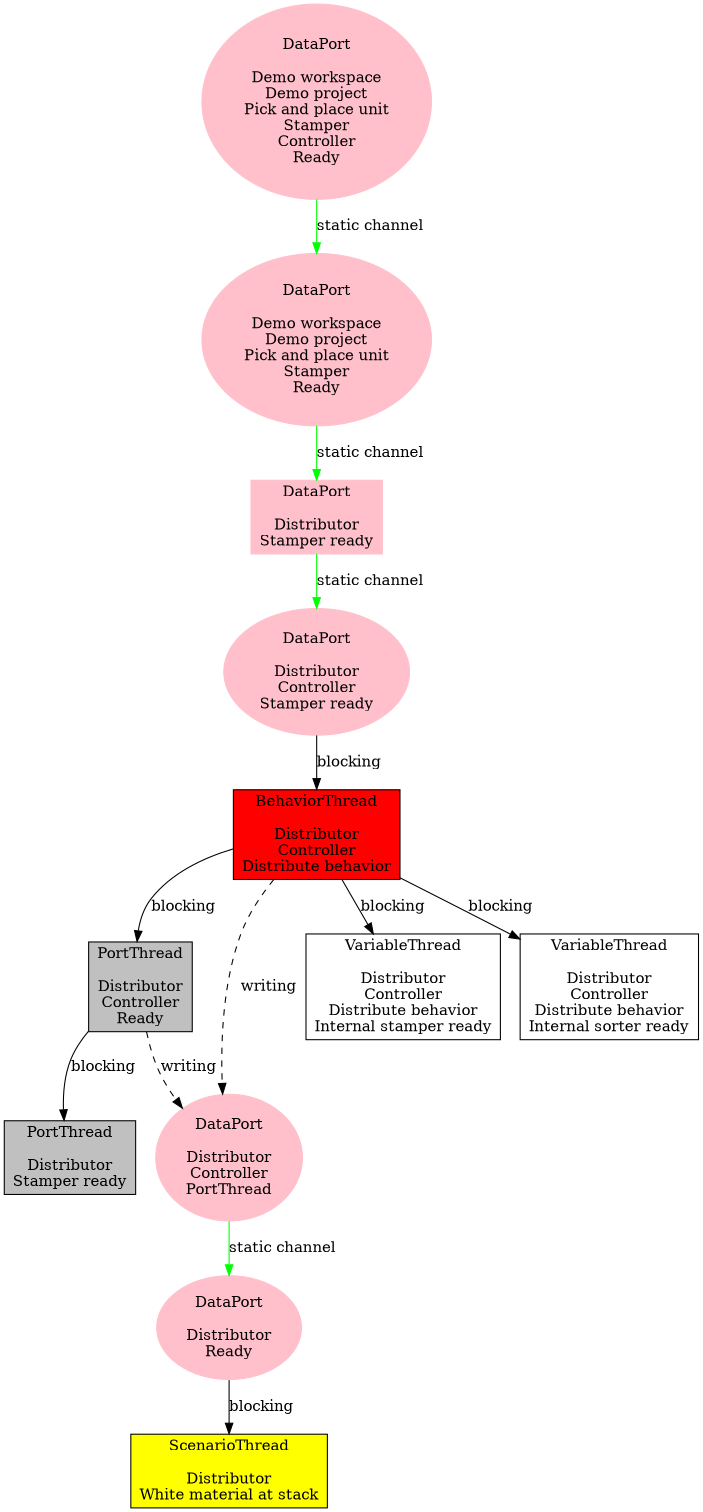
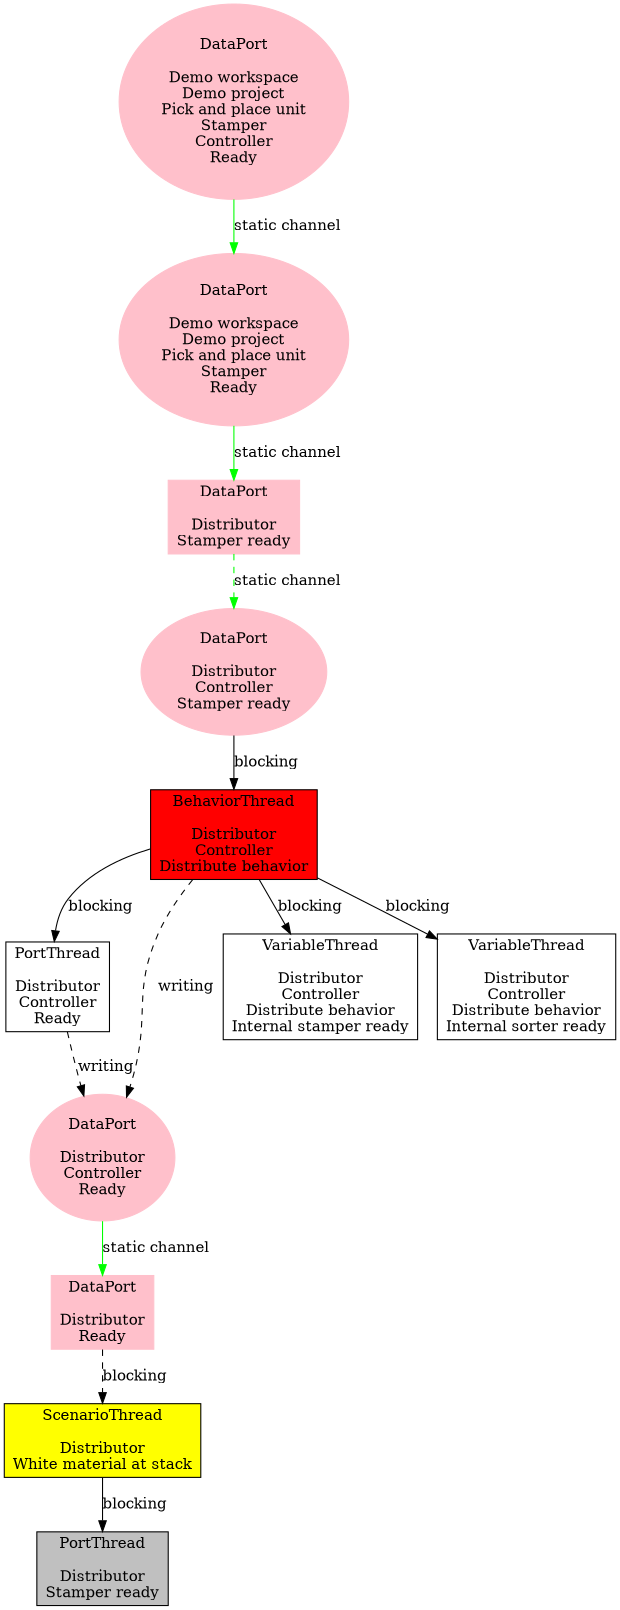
edge "DataPort Distributor Stamper ready" -> "DataPort Distributor Controller Stamper ready": style solid -> dashed
node "PortThread Distributor Controller Ready": fillcolor gray -> white
edge "PortThread Distributor Controller Ready" -> "PortThread Distributor Stamper ready": now "ScenarioThread Distributor White material at stack" -> "PortThread Distributor Stamper ready"
node "DataPort Distributor Controller PortThread": label "DataPort Distributor Controller PortThread" -> "DataPort Distributor Controller Ready"
node "DataPort Distributor Ready": shape ellipse -> box
edge "DataPort Distributor Ready" -> "ScenarioThread Distributor White material at stack": style solid -> dashed
